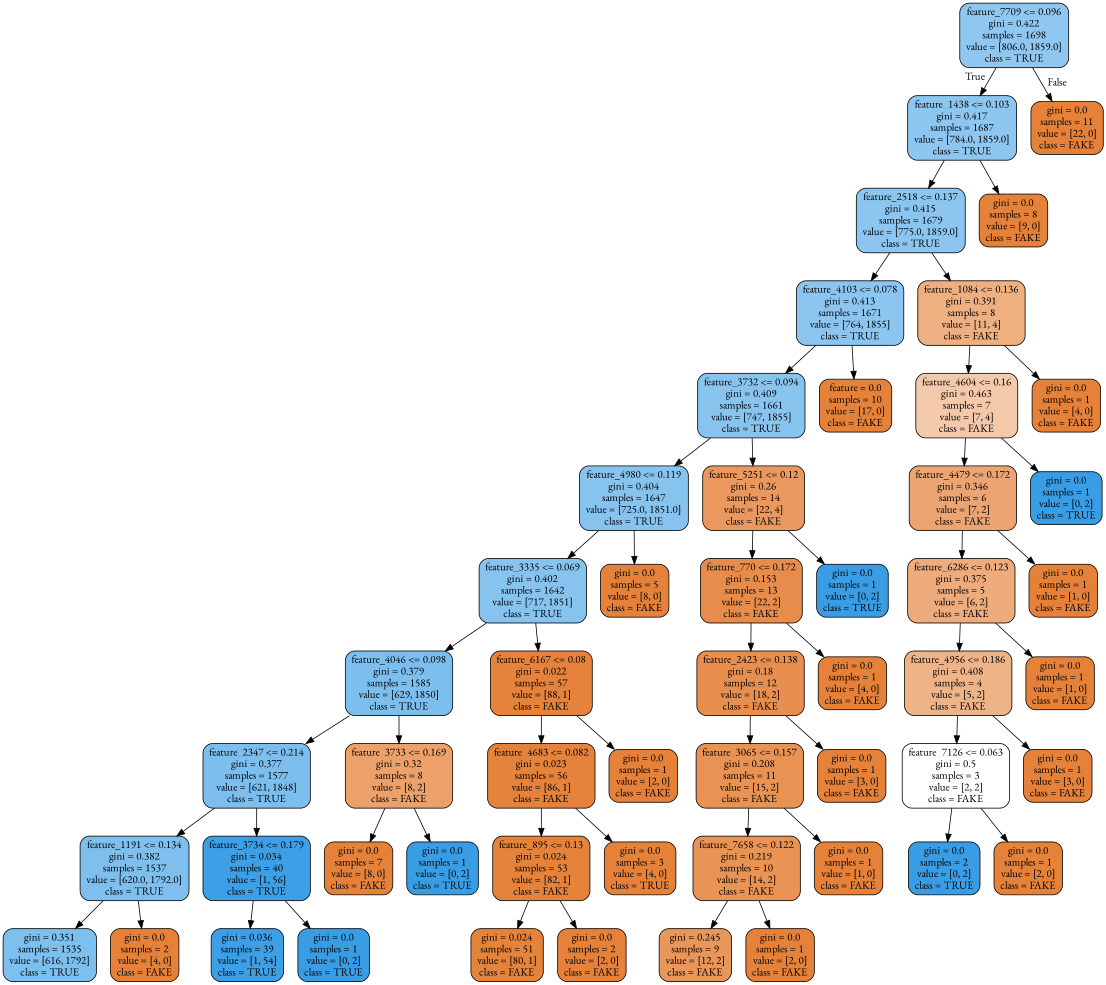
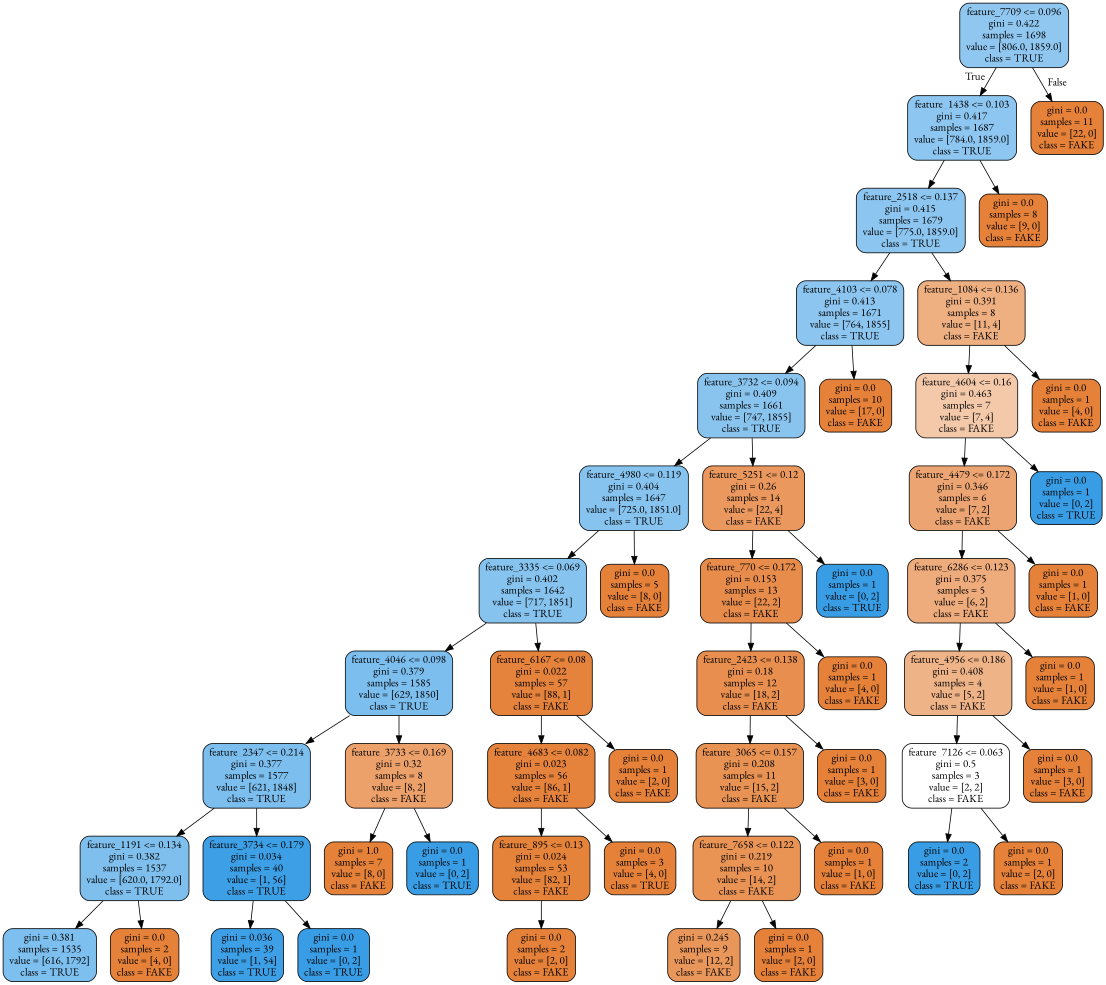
node "feature = 0.0 samples = 10 value = [17, 0] class = FAKE": label "feature = 0.0 samples = 10 value = [17, 0] class = FAKE" -> "gini = 0.0 samples = 10 value = [17, 0] class = FAKE"
node "gini = 0.0 samples = 7 value = [8, 0] class = FAKE": label "gini = 0.0 samples = 7 value = [8, 0] class = FAKE" -> "gini = 1.0 samples = 7 value = [8, 0] class = FAKE"
node "gini = 0.351 samples = 1535 value = [616, 1792] class = TRUE": label "gini = 0.351 samples = 1535 value = [616, 1792] class = TRUE" -> "gini = 0.381 samples = 1535 value = [616, 1792] class = TRUE"
node "gini = 0.024 samples = 51 value = [80, 1] class = FAKE": removed
